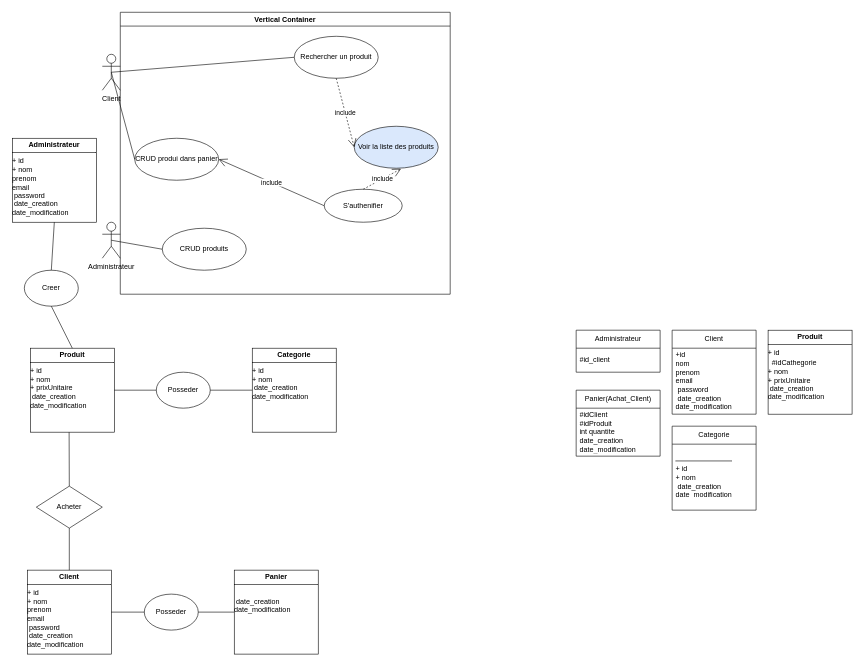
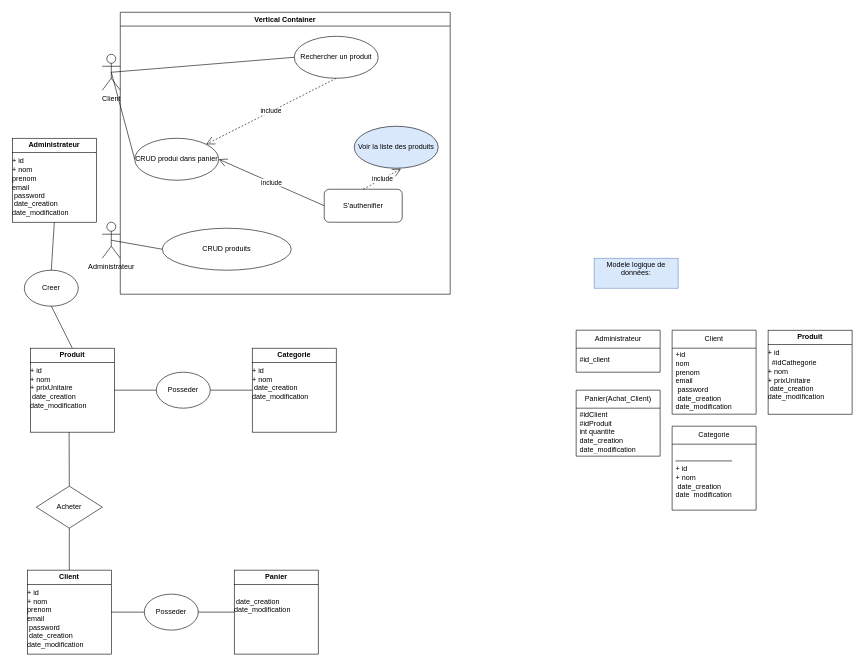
edge "Rechercher un produit" -> "Voir la liste des produits": now "Rechercher un produit" -> "CRUD produi dans panier"
node "S'authenifier": shape ellipse -> rounded rectangle
node "CRUD produits": size 84x42 -> 129x42
node "Modele logique de données:": added
